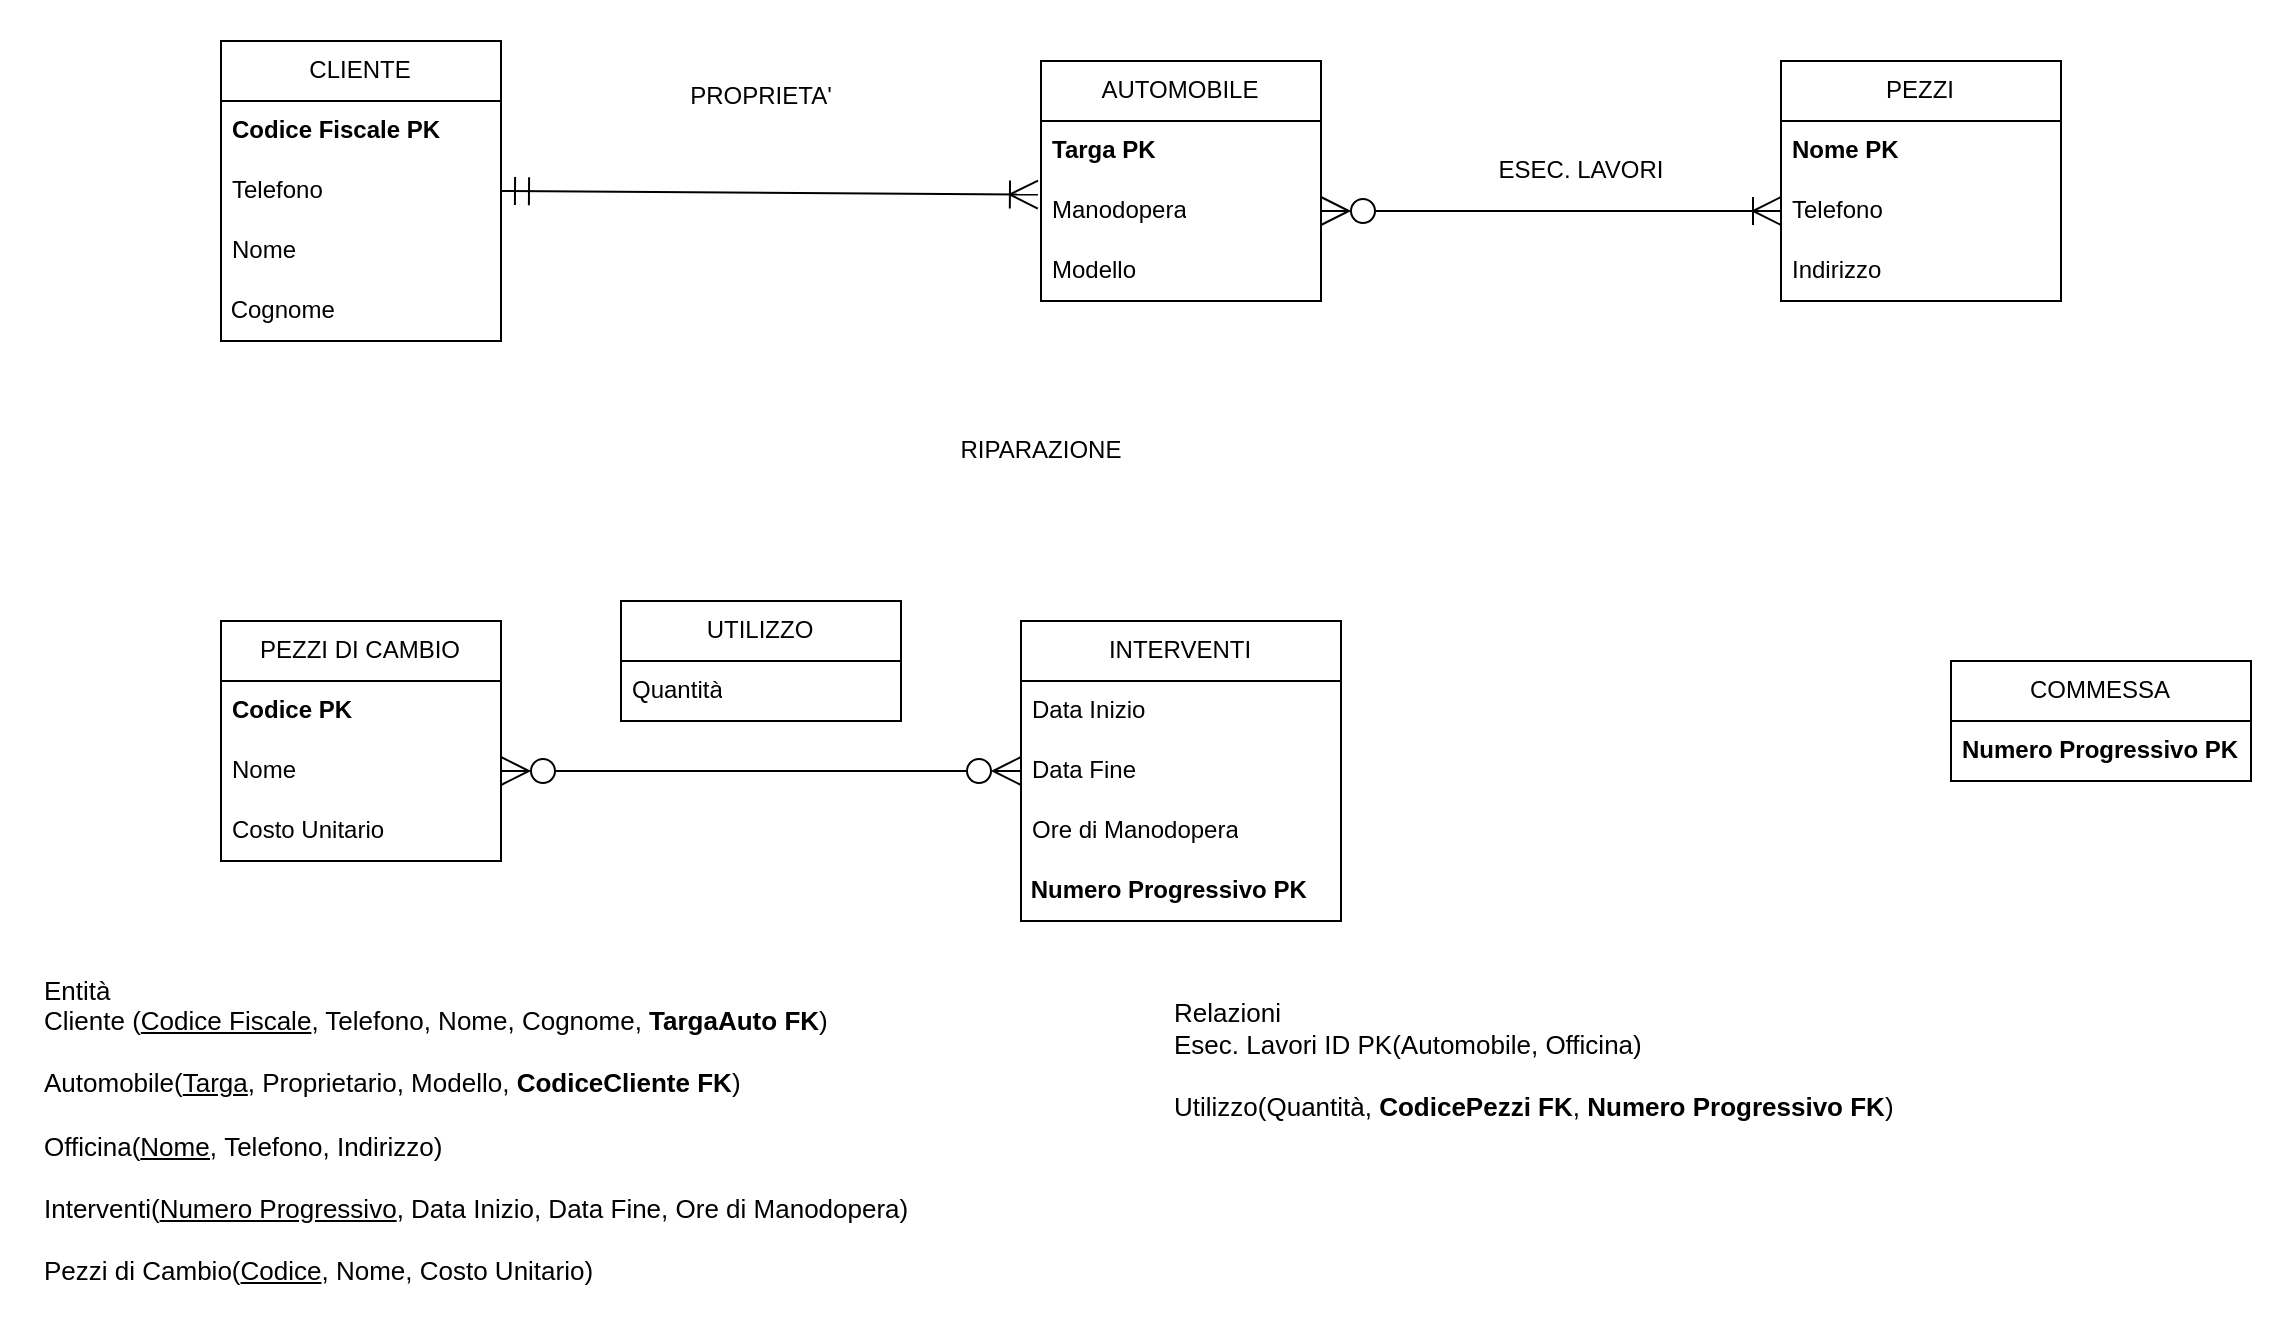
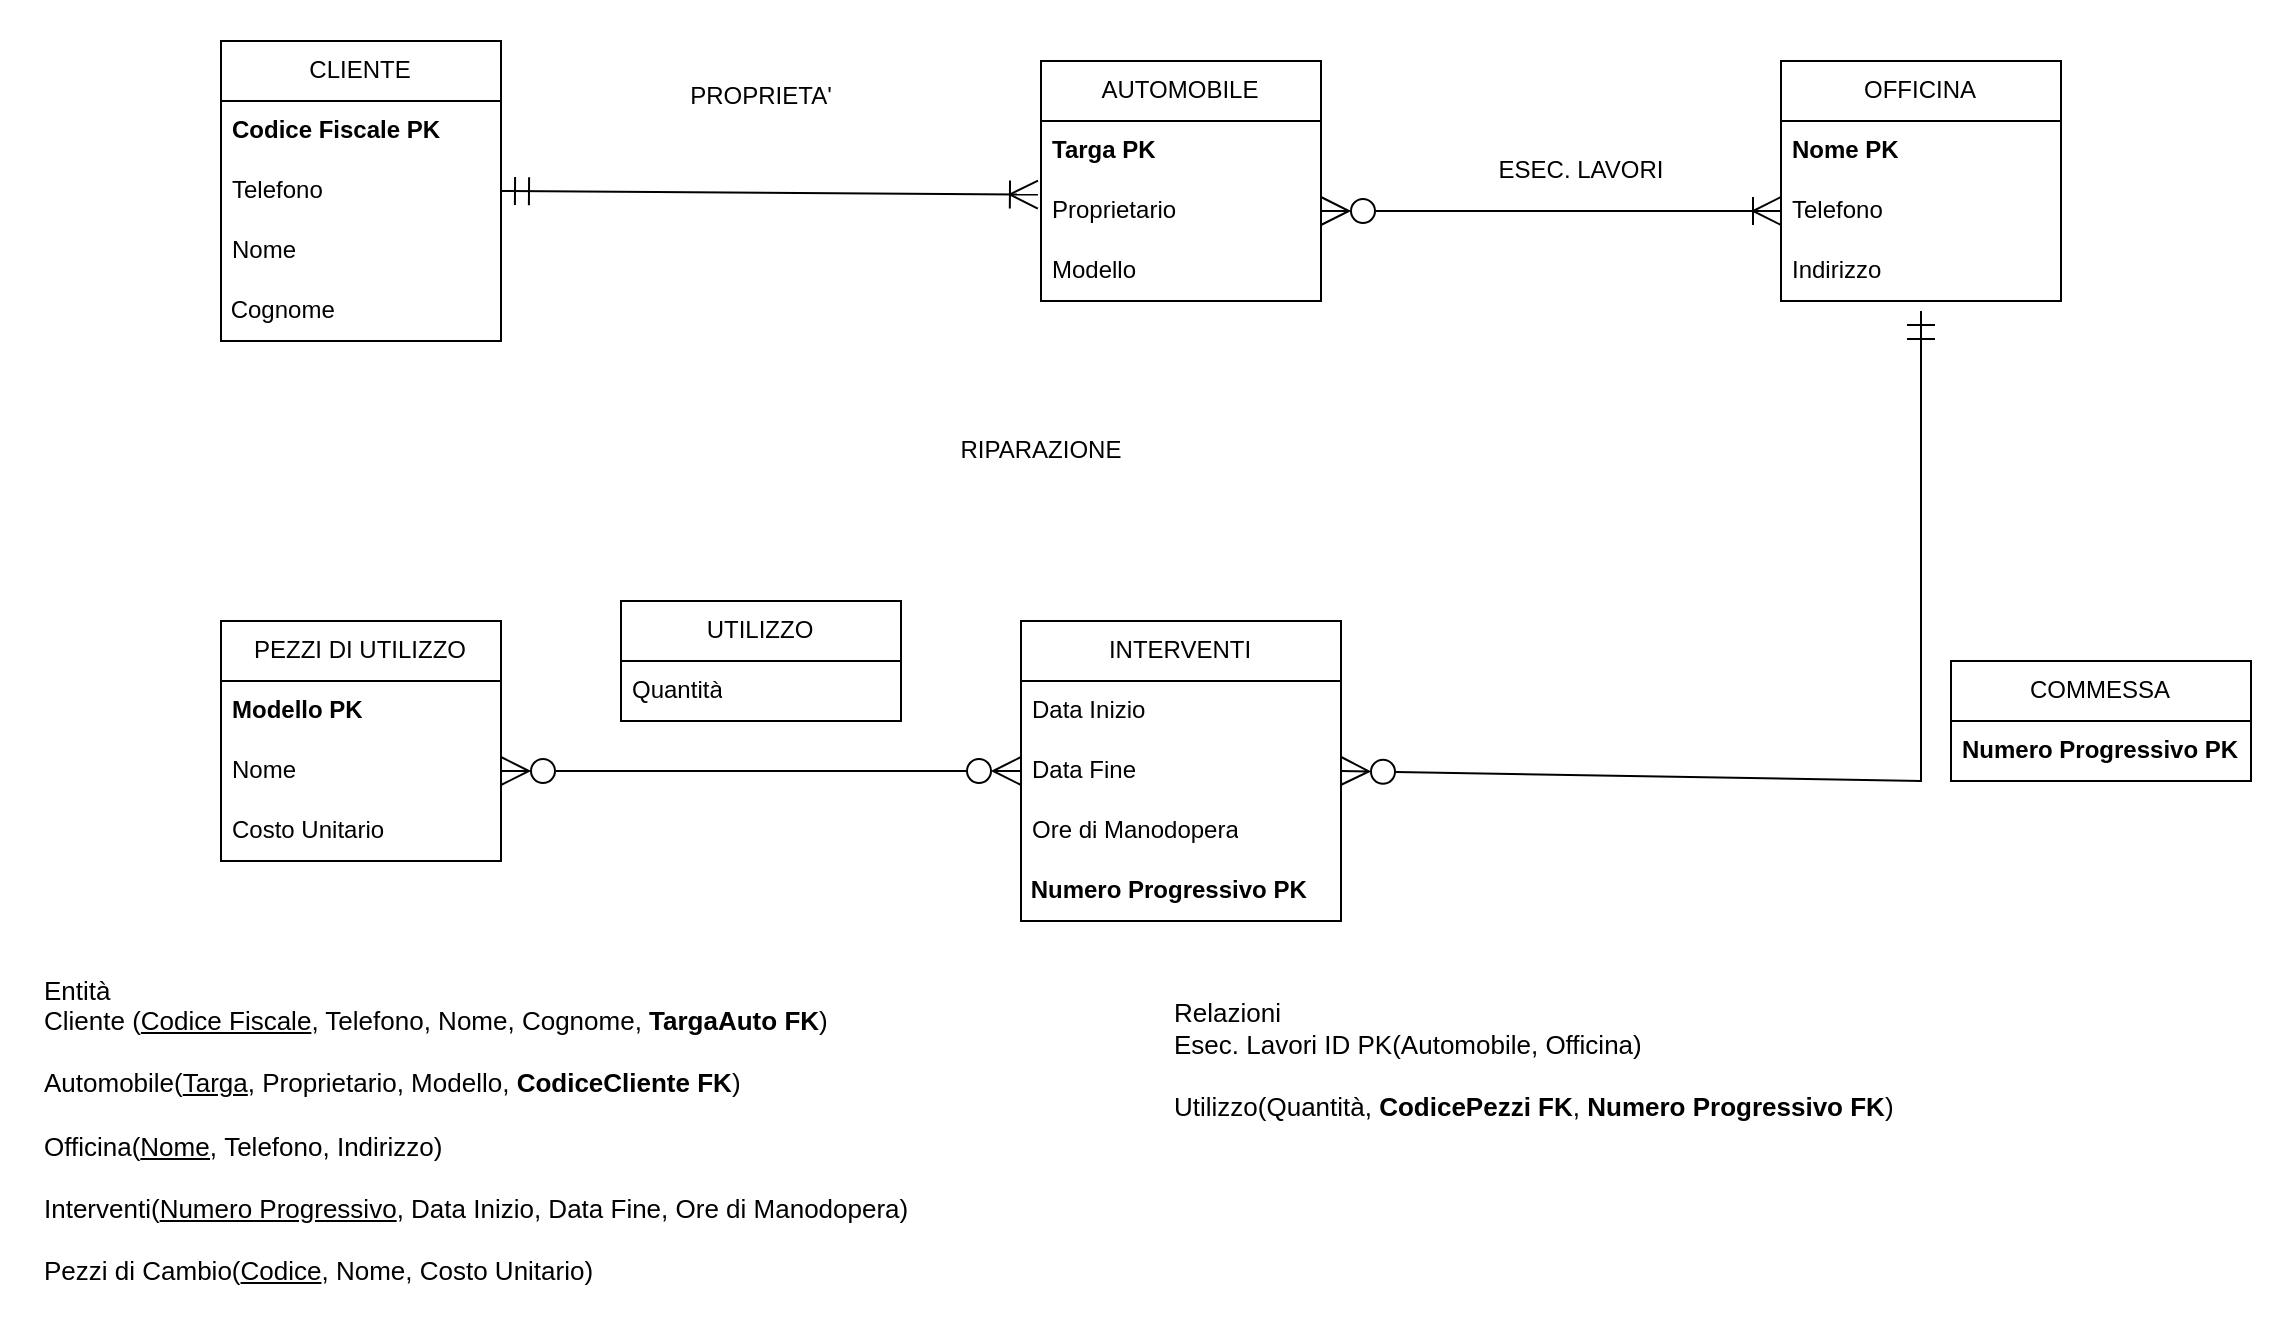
node "PEZZI": label "PEZZI" -> "OFFICINA"
node "Manodopera": label "Manodopera" -> "Proprietario"
node "PEZZI DI CAMBIO": label "PEZZI DI CAMBIO" -> "PEZZI DI UTILIZZO"
node "Codice PK": label "Codice PK" -> "Modello PK"
edge "Indirizzo" -- "Data Fine": added
